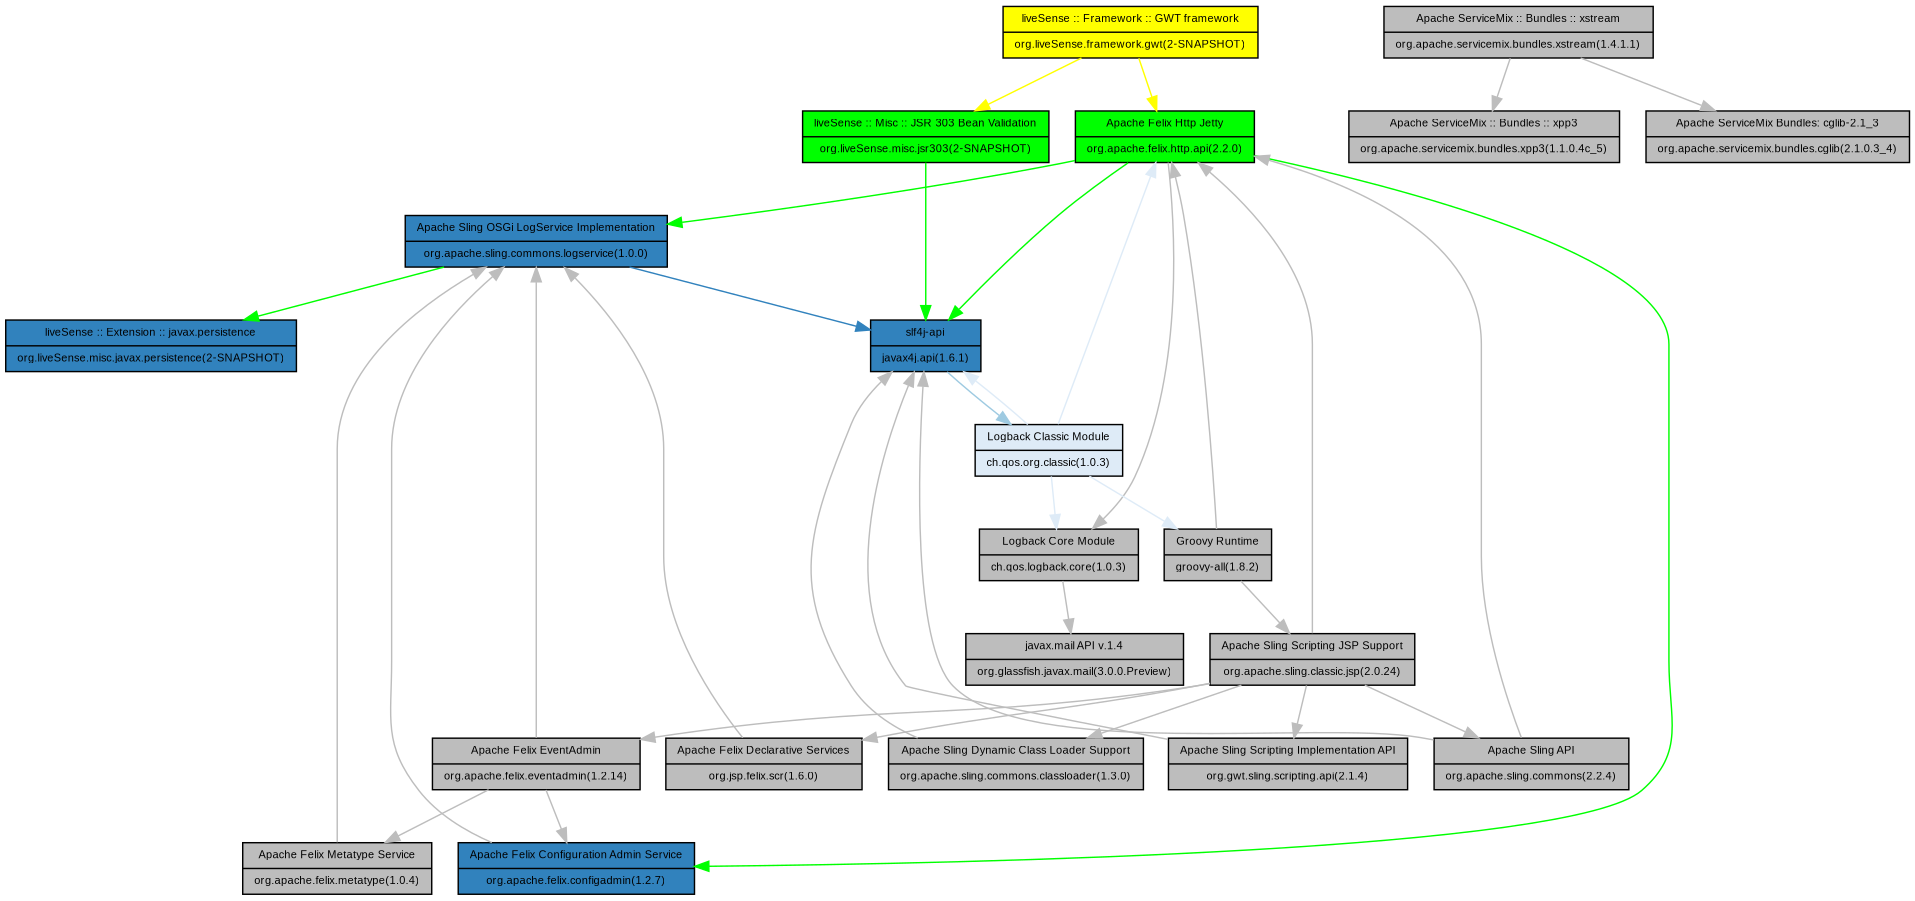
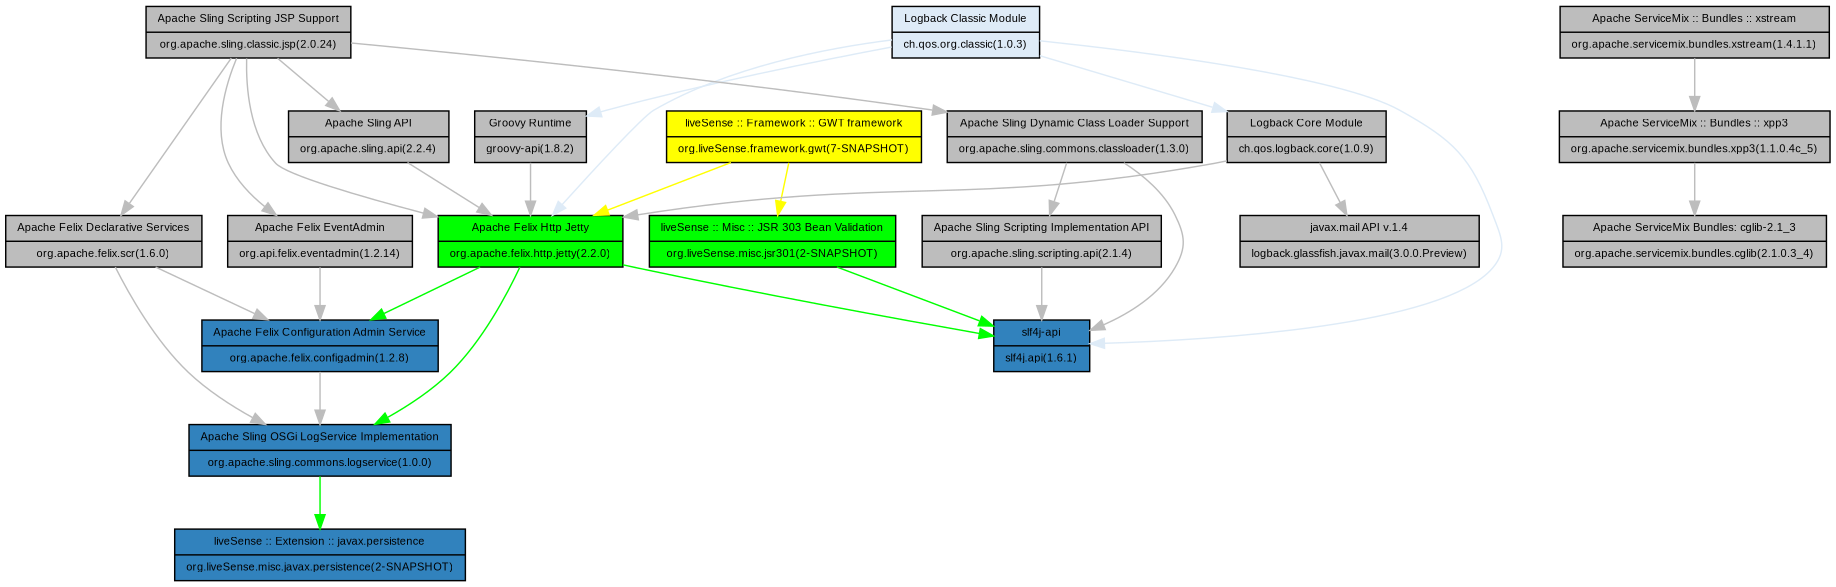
node "liveSense :: Framework :: GWT framework": text "org.liveSense.framework.gwt(2-SNAPSHOT)" -> "org.liveSense.framework.gwt(7-SNAPSHOT)"
edge "Apache ServiceMix :: Bundles :: xstream" -> "Apache ServiceMix Bundles: cglib-2.1_3": now "Apache ServiceMix :: Bundles :: xpp3" -> "Apache ServiceMix Bundles: cglib-2.1_3"
node "liveSense :: Misc :: JSR 303 Bean Validation": text "org.liveSense.misc.jsr303(2-SNAPSHOT)" -> "org.liveSense.misc.jsr301(2-SNAPSHOT)"
node "Apache Felix Http Jetty": text "org.apache.felix.http.api(2.2.0)" -> "org.apache.felix.http.jetty(2.2.0)"
edge "Apache Felix Declarative Services" -> "Apache Felix Configuration Admin Service": added
edge "Apache Sling OSGi LogService Implementation" -> "slf4j-api": removed
edge "Apache Felix Http Jetty" -> "Logback Core Module": reversed
node "slf4j-api": text "javax4j.api(1.6.1)" -> "slf4j.api(1.6.1)"
edge "slf4j-api" -> "Logback Classic Module": removed
edge "Apache Felix EventAdmin" -> "Apache Sling OSGi LogService Implementation": removed
node "Logback Core Module": text "ch.qos.logback.core(1.0.3)" -> "ch.qos.logback.core(1.0.9)"
node "Groovy Runtime": text "groovy-all(1.8.2)" -> "groovy-api(1.8.2)"
edge "Groovy Runtime" -> "Apache Sling Scripting JSP Support": removed
node "javax.mail API v.1.4": text "org.glassfish.javax.mail(3.0.0.Preview)" -> "logback.glassfish.javax.mail(3.0.0.Preview)"
edge "Apache Sling API" -> "slf4j-api": removed
edge "Apache Sling Scripting JSP Support" -> "Apache Sling Scripting Implementation API": now "Apache Sling Dynamic Class Loader Support" -> "Apache Sling Scripting Implementation API"
node "Apache Felix EventAdmin": text "org.apache.felix.eventadmin(1.2.14)" -> "org.api.felix.eventadmin(1.2.14)"
node "Apache Felix Declarative Services": text "org.jsp.felix.scr(1.6.0)" -> "org.apache.felix.scr(1.6.0)"
node "Apache Sling Scripting Implementation API": text "org.gwt.sling.scripting.api(2.1.4)" -> "org.apache.sling.scripting.api(2.1.4)"
node "Apache Sling API": text "org.apache.sling.commons(2.2.4)" -> "org.apache.sling.api(2.2.4)"
node "Apache Felix Metatype Service": removed
node "Apache Felix Configuration Admin Service": text "org.apache.felix.configadmin(1.2.7)" -> "org.apache.felix.configadmin(1.2.8)"
